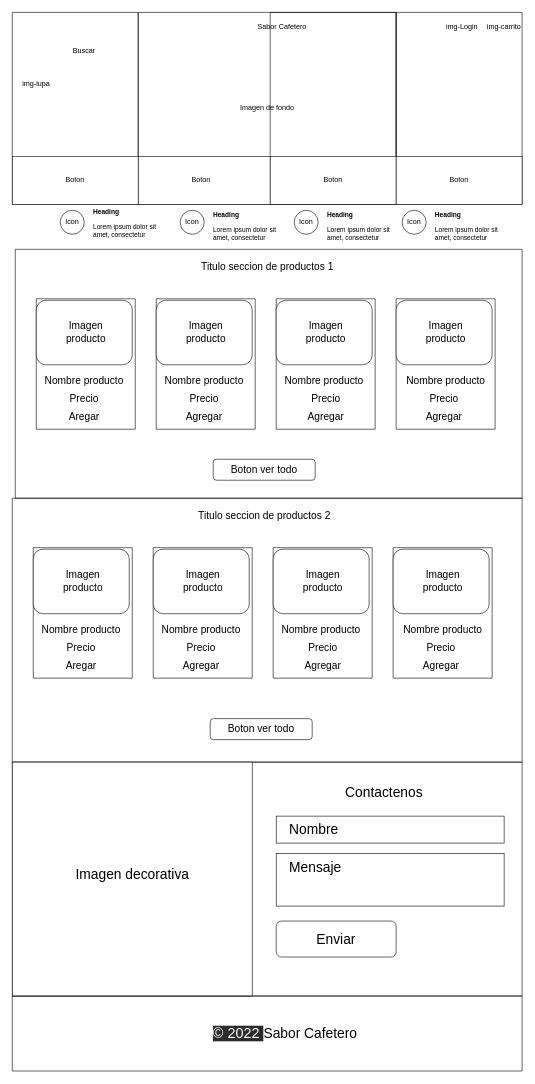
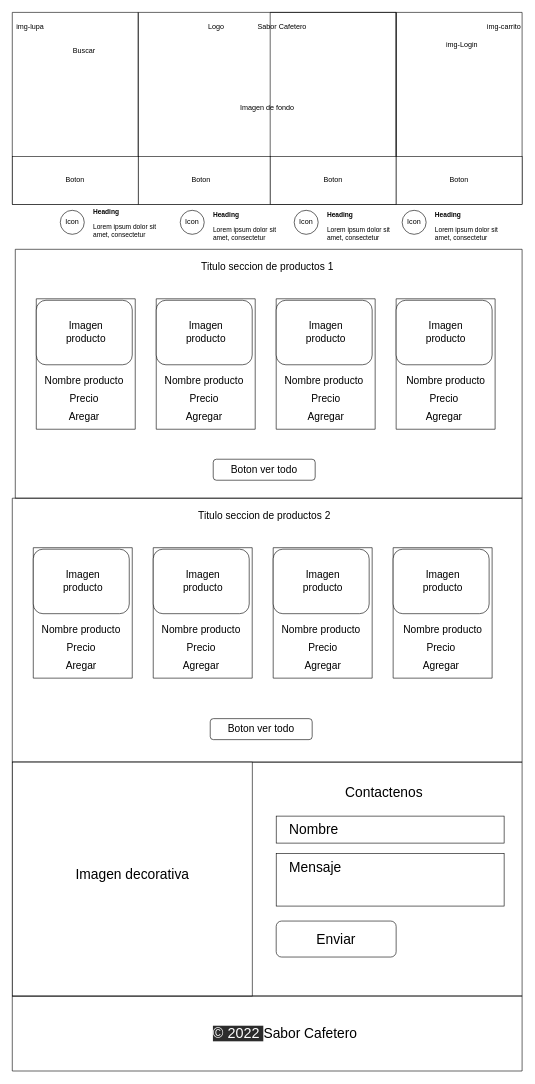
node "Logo": added
node "img-Login": moved (462, 27) -> (462, 45)
node "img-lupa": moved (36, 84) -> (30, 27)
